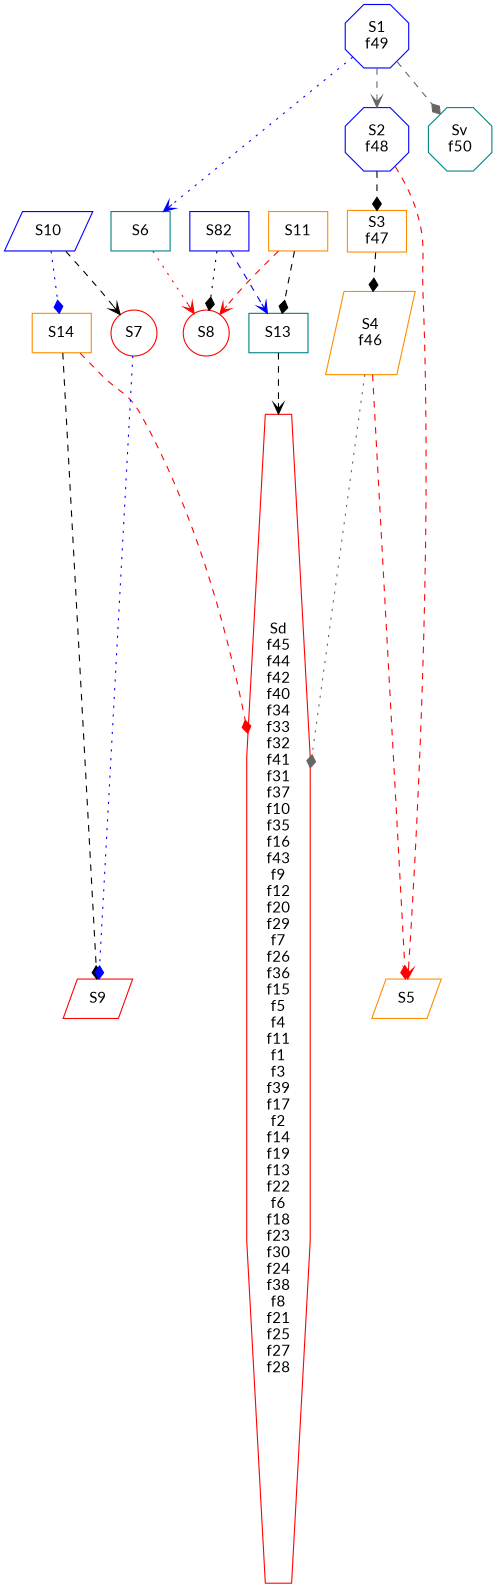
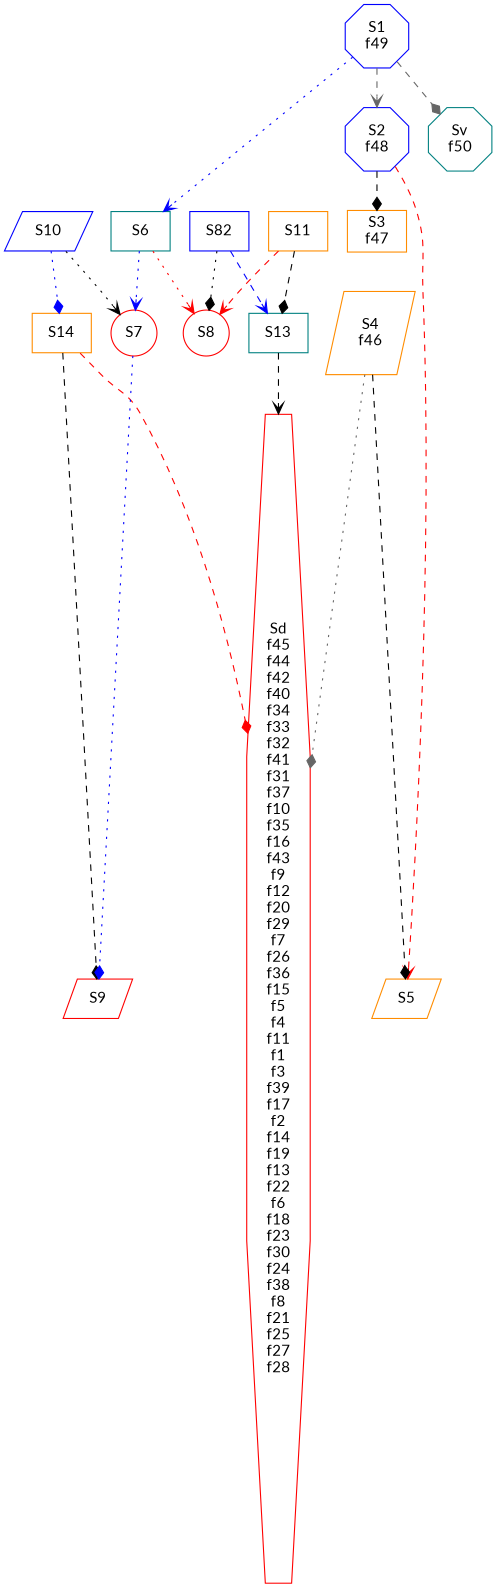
edge "S3 f47" -> "S4 f46": removed
edge "S6" -> "S7": added
edge "S10" -> "S7": style dashed -> dotted
edge "S4 f46" -> "S5": color red -> black
